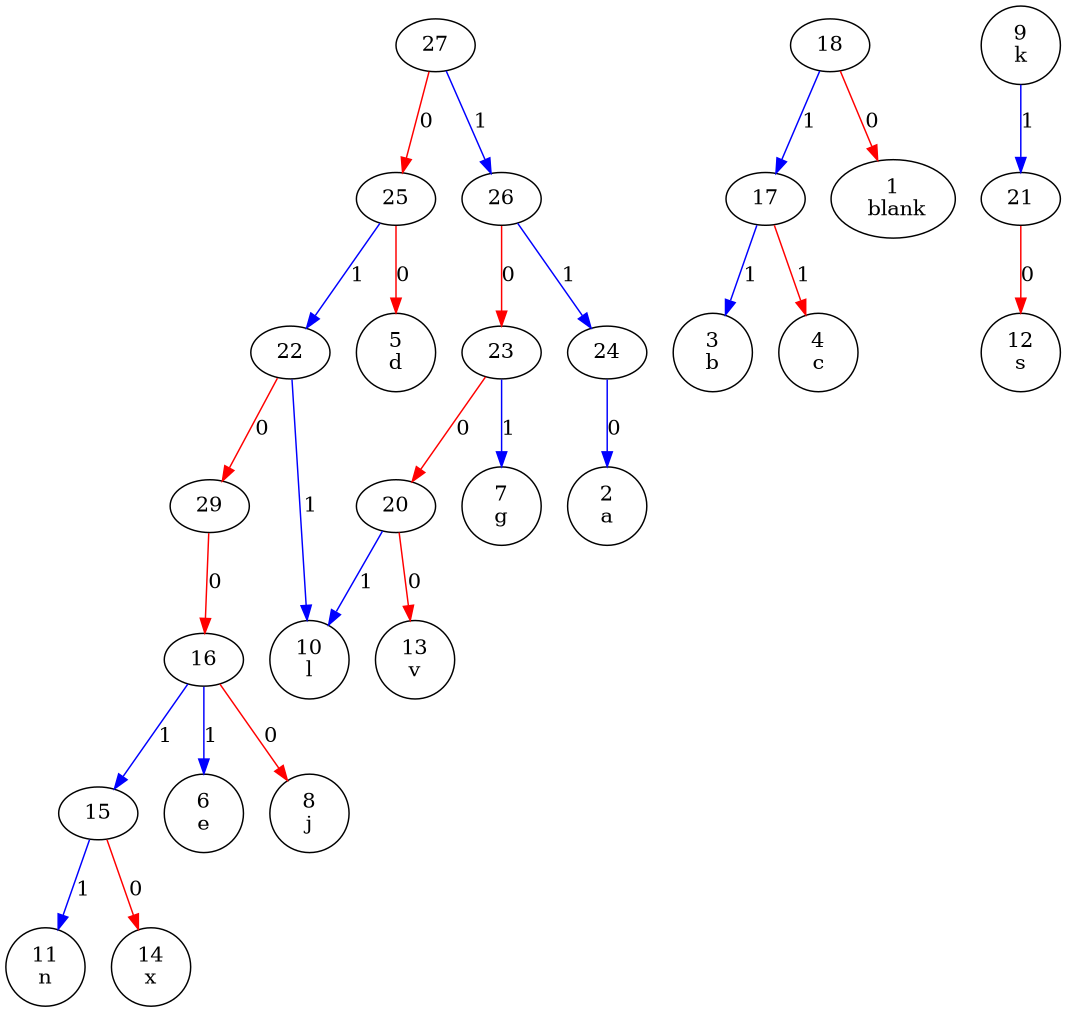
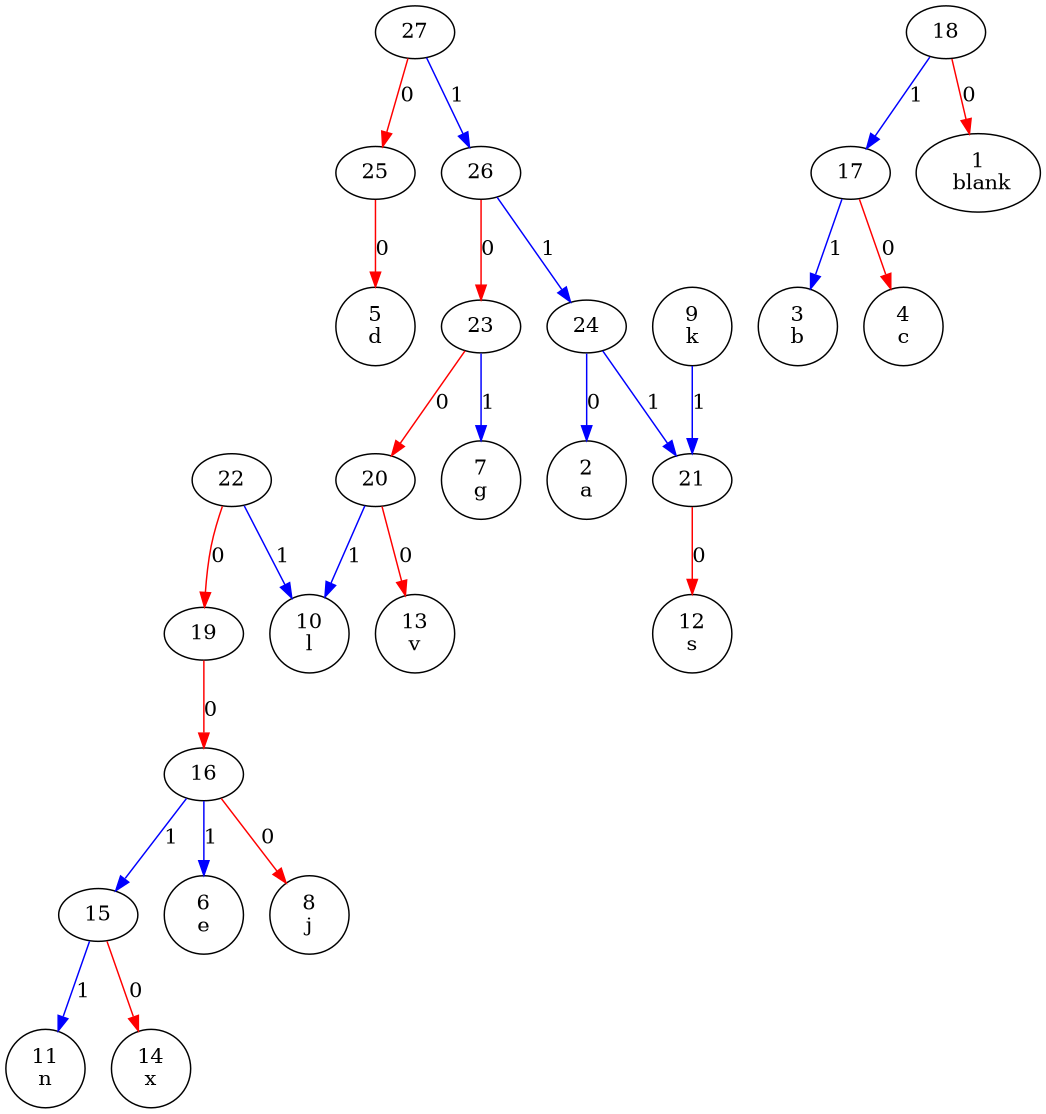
edge "25" -> "22": removed, label "1"
edge "17" -> "4 c": label "1" -> "0"
edge "24" -> "21": added, label "1"
node "29": label "29" -> "19"
